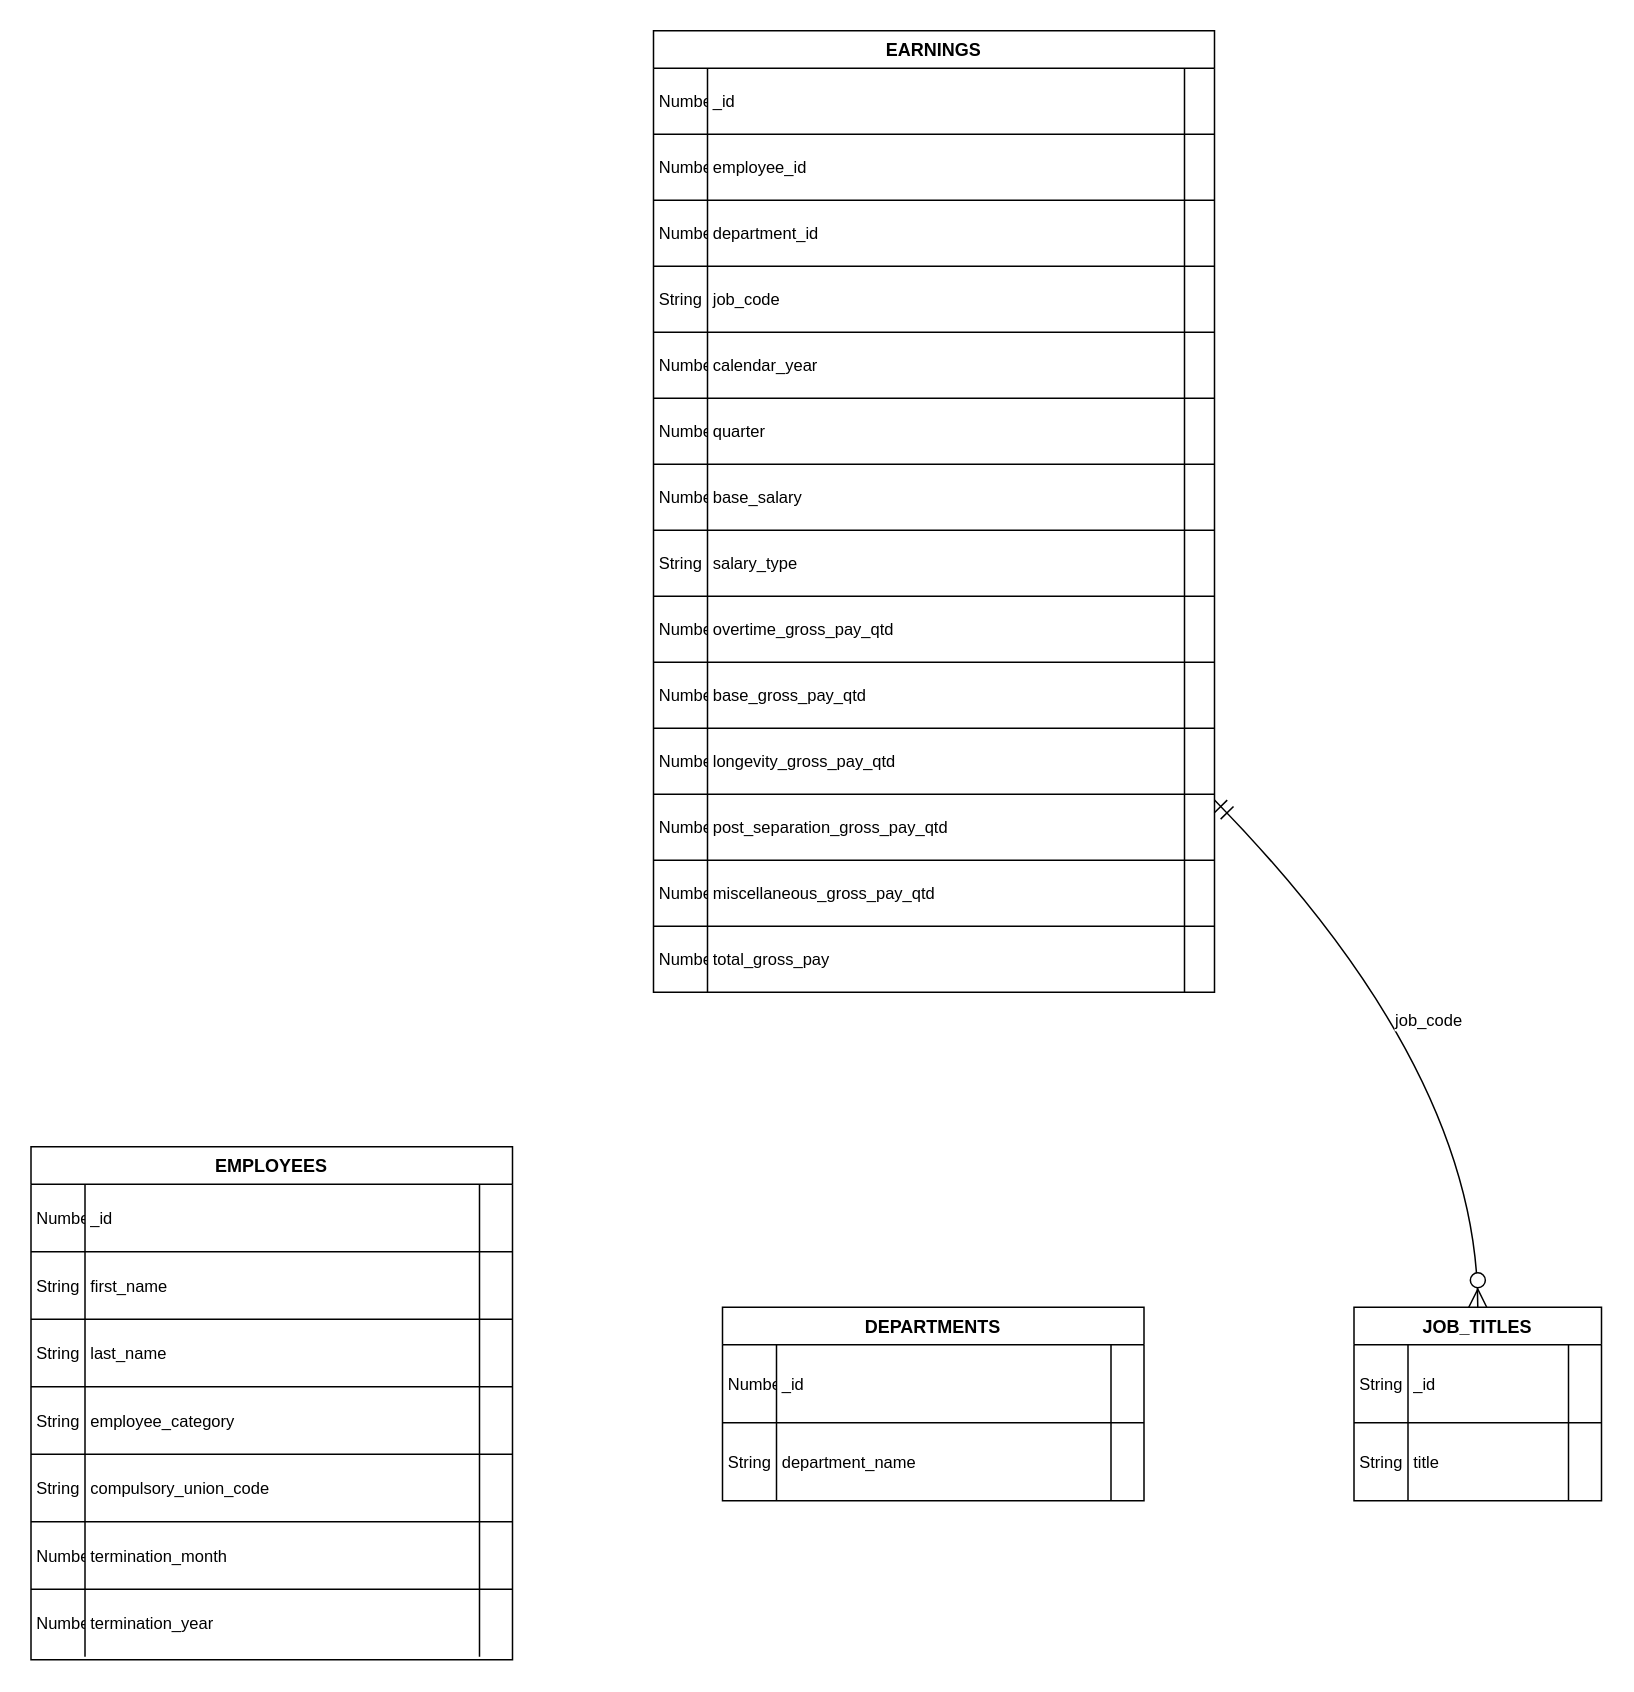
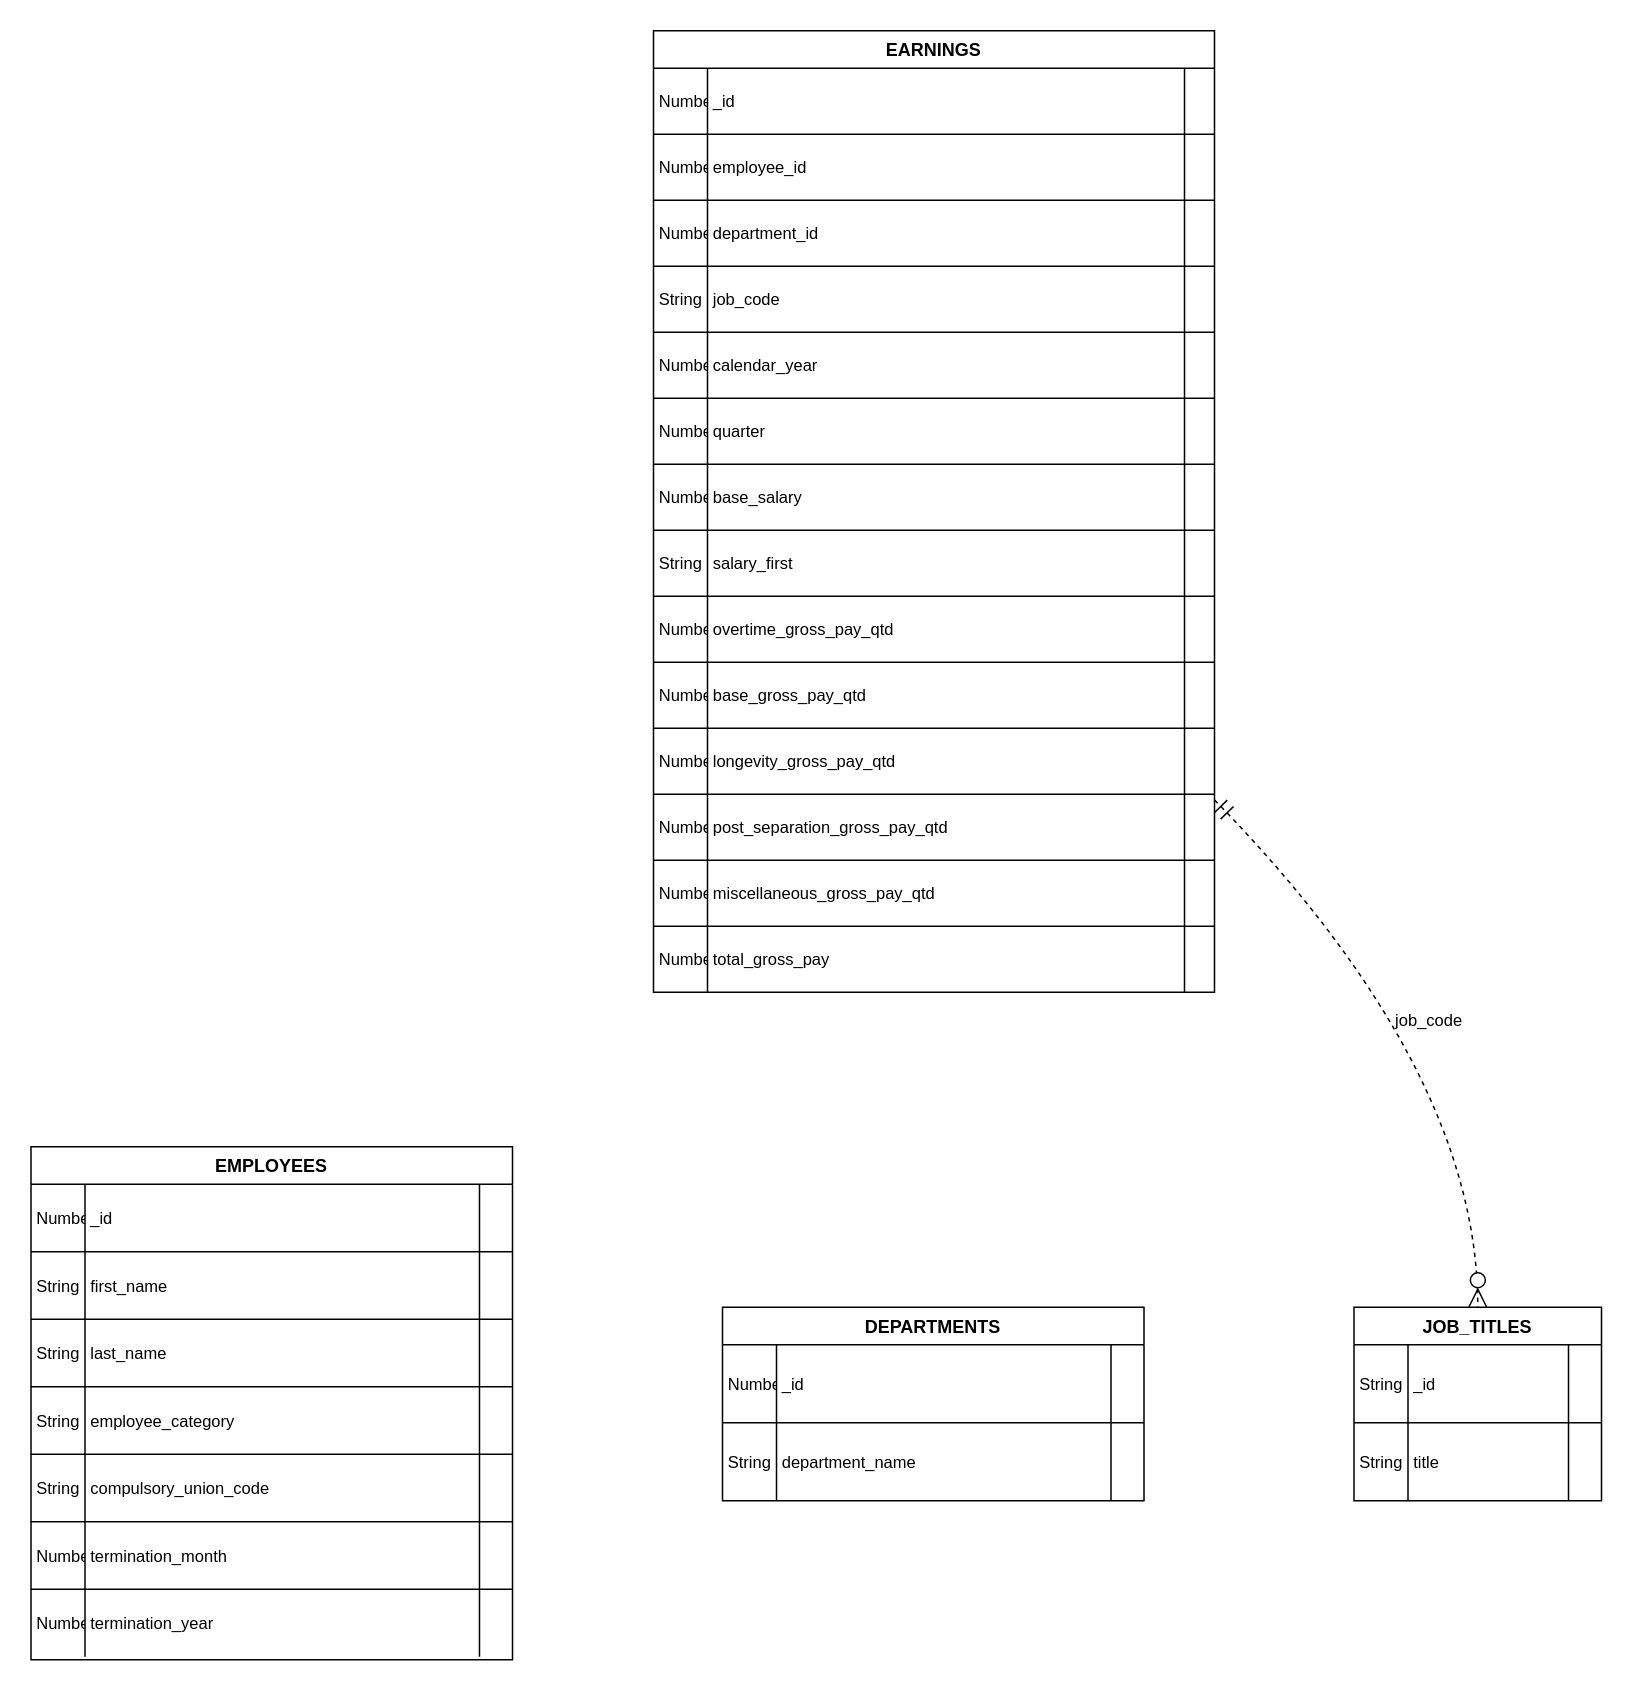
node "salary_type": label "salary_type" -> "salary_first"
edge "EARNINGS" -- "JOB_TITLES": style solid -> dashed
